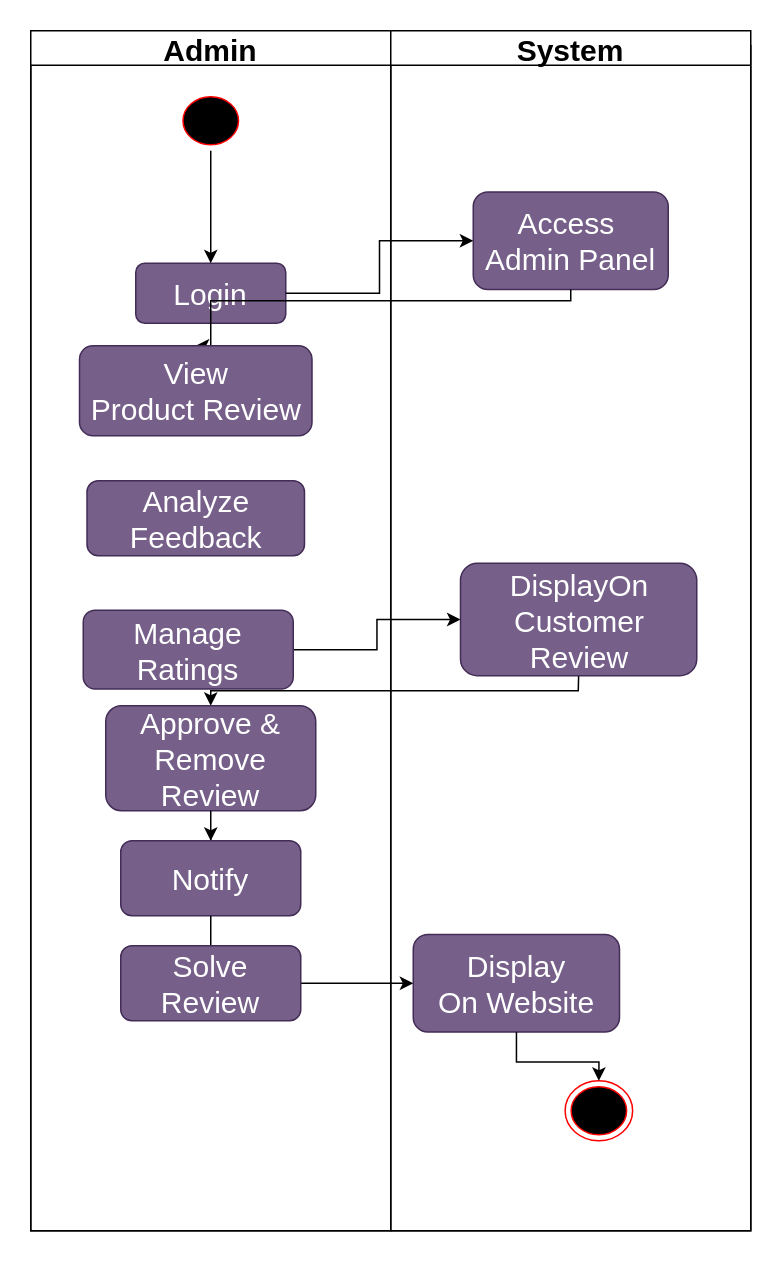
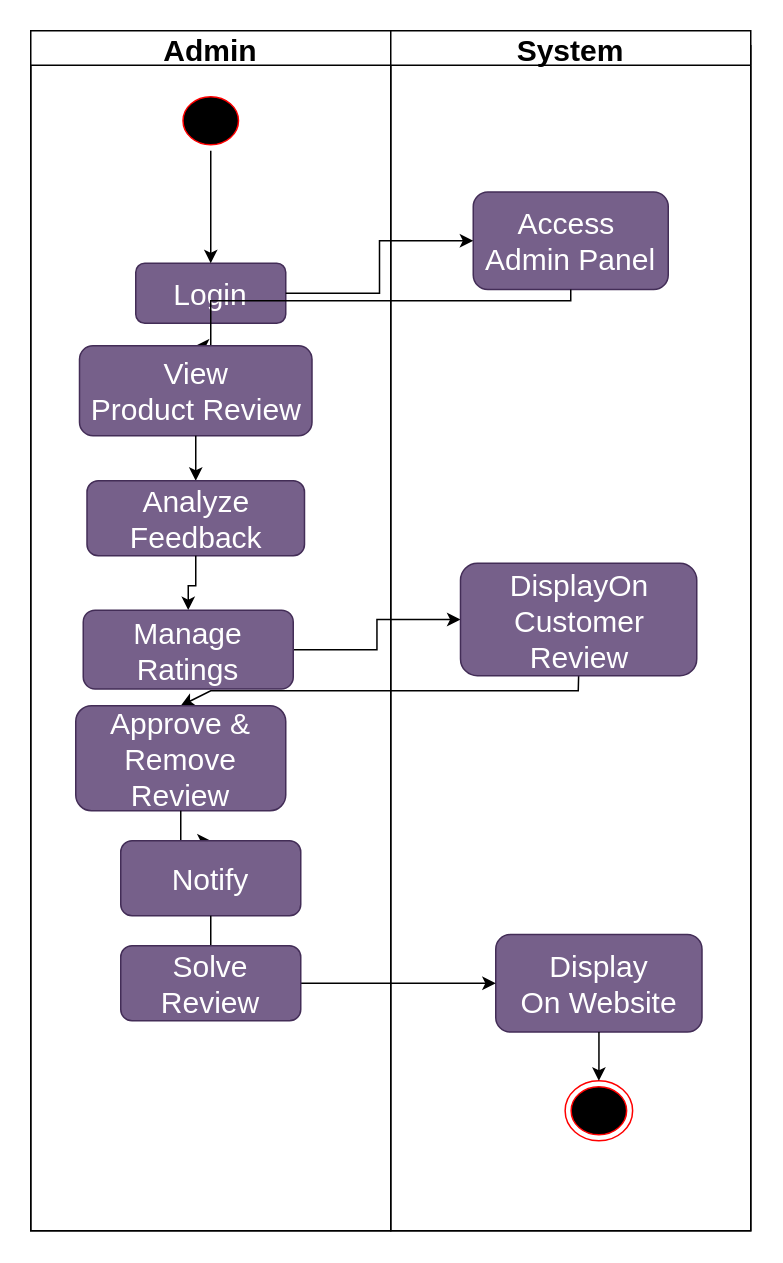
edge "ViewProduct Review" -> "AnalyzeFeedback": added
edge "AnalyzeFeedback" -> "Manage Ratings": added
node "Approve & Remove Review": moved (211, 758) -> (181, 758)
node "DisplayOn Website": moved (516, 983) -> (599, 983)
